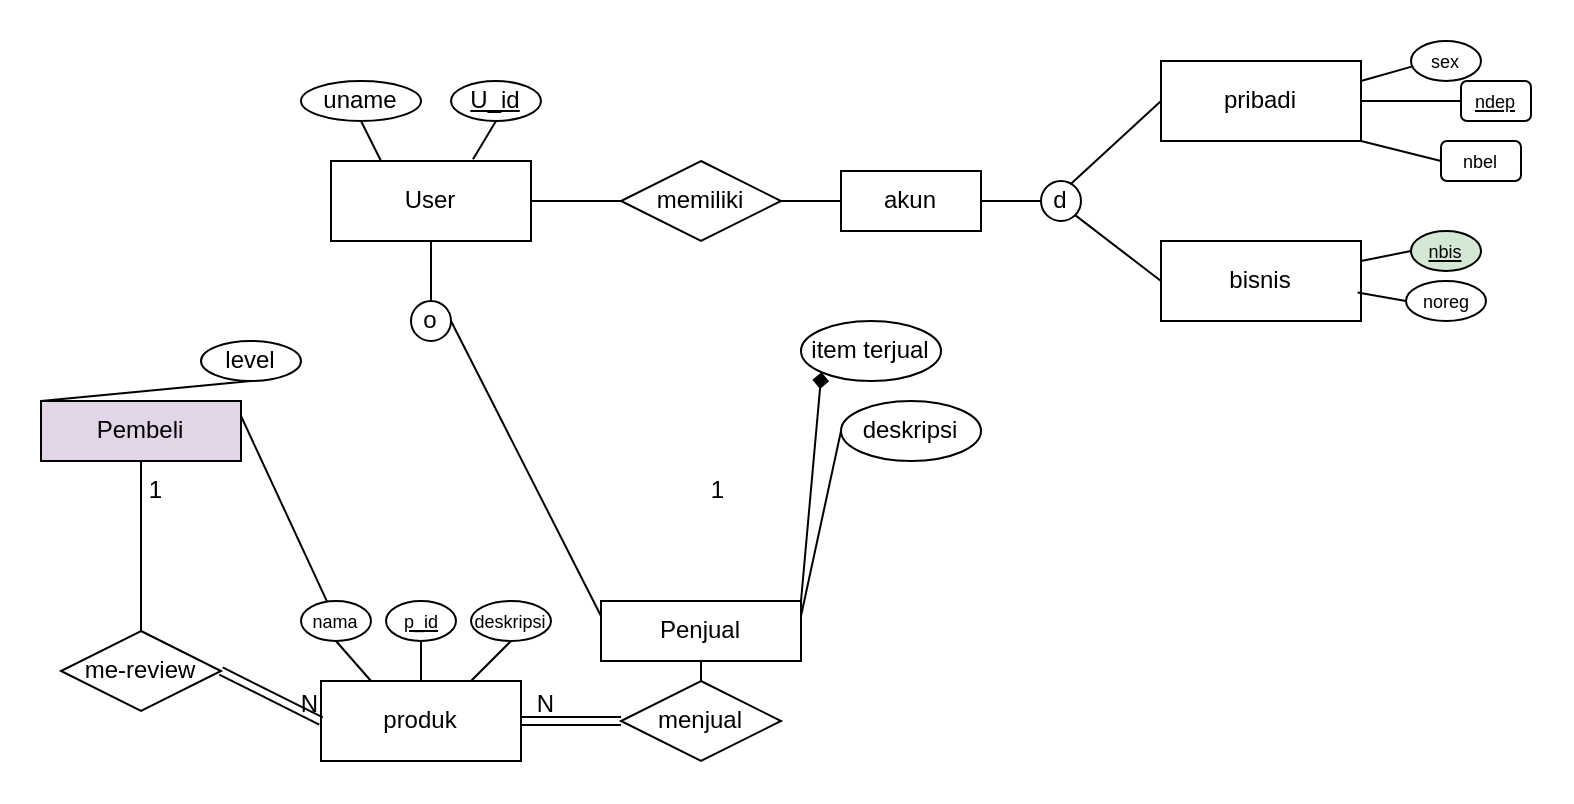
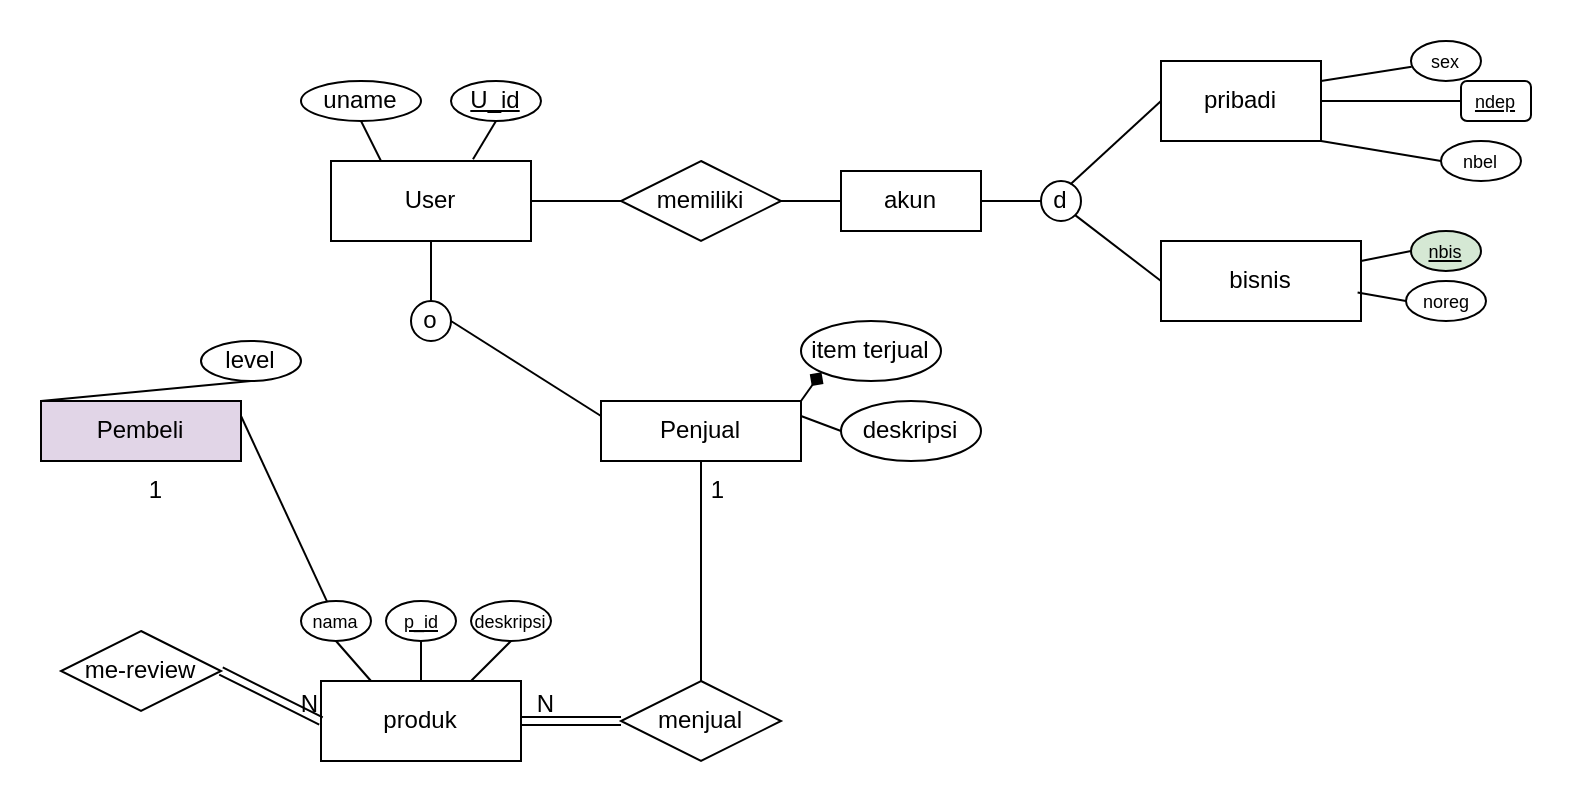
node "pribadi": size 200x80 -> 160x80
node "nbel": shape rounded rectangle -> ellipse
edge "Pembeli" -- "me-review": removed
node "Penjual": moved (701, 631) -> (701, 431)
